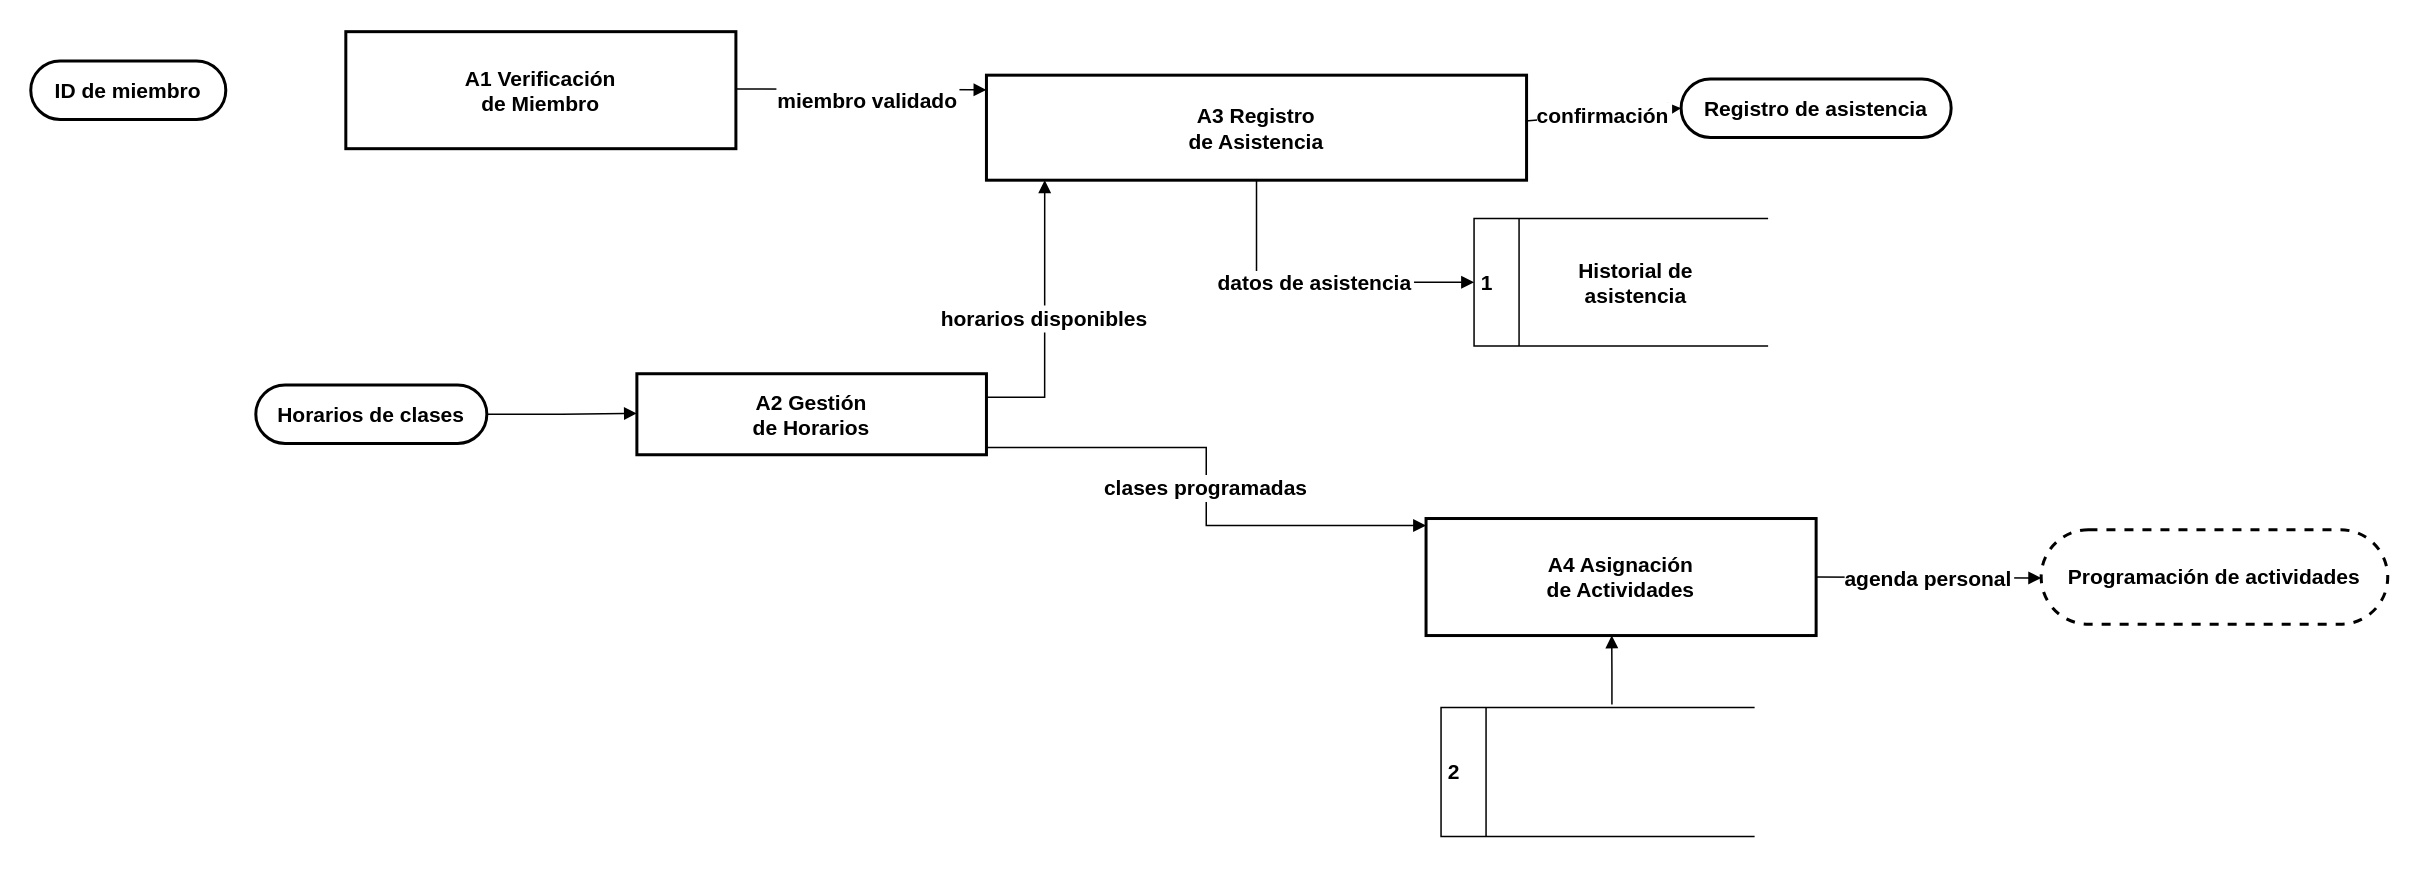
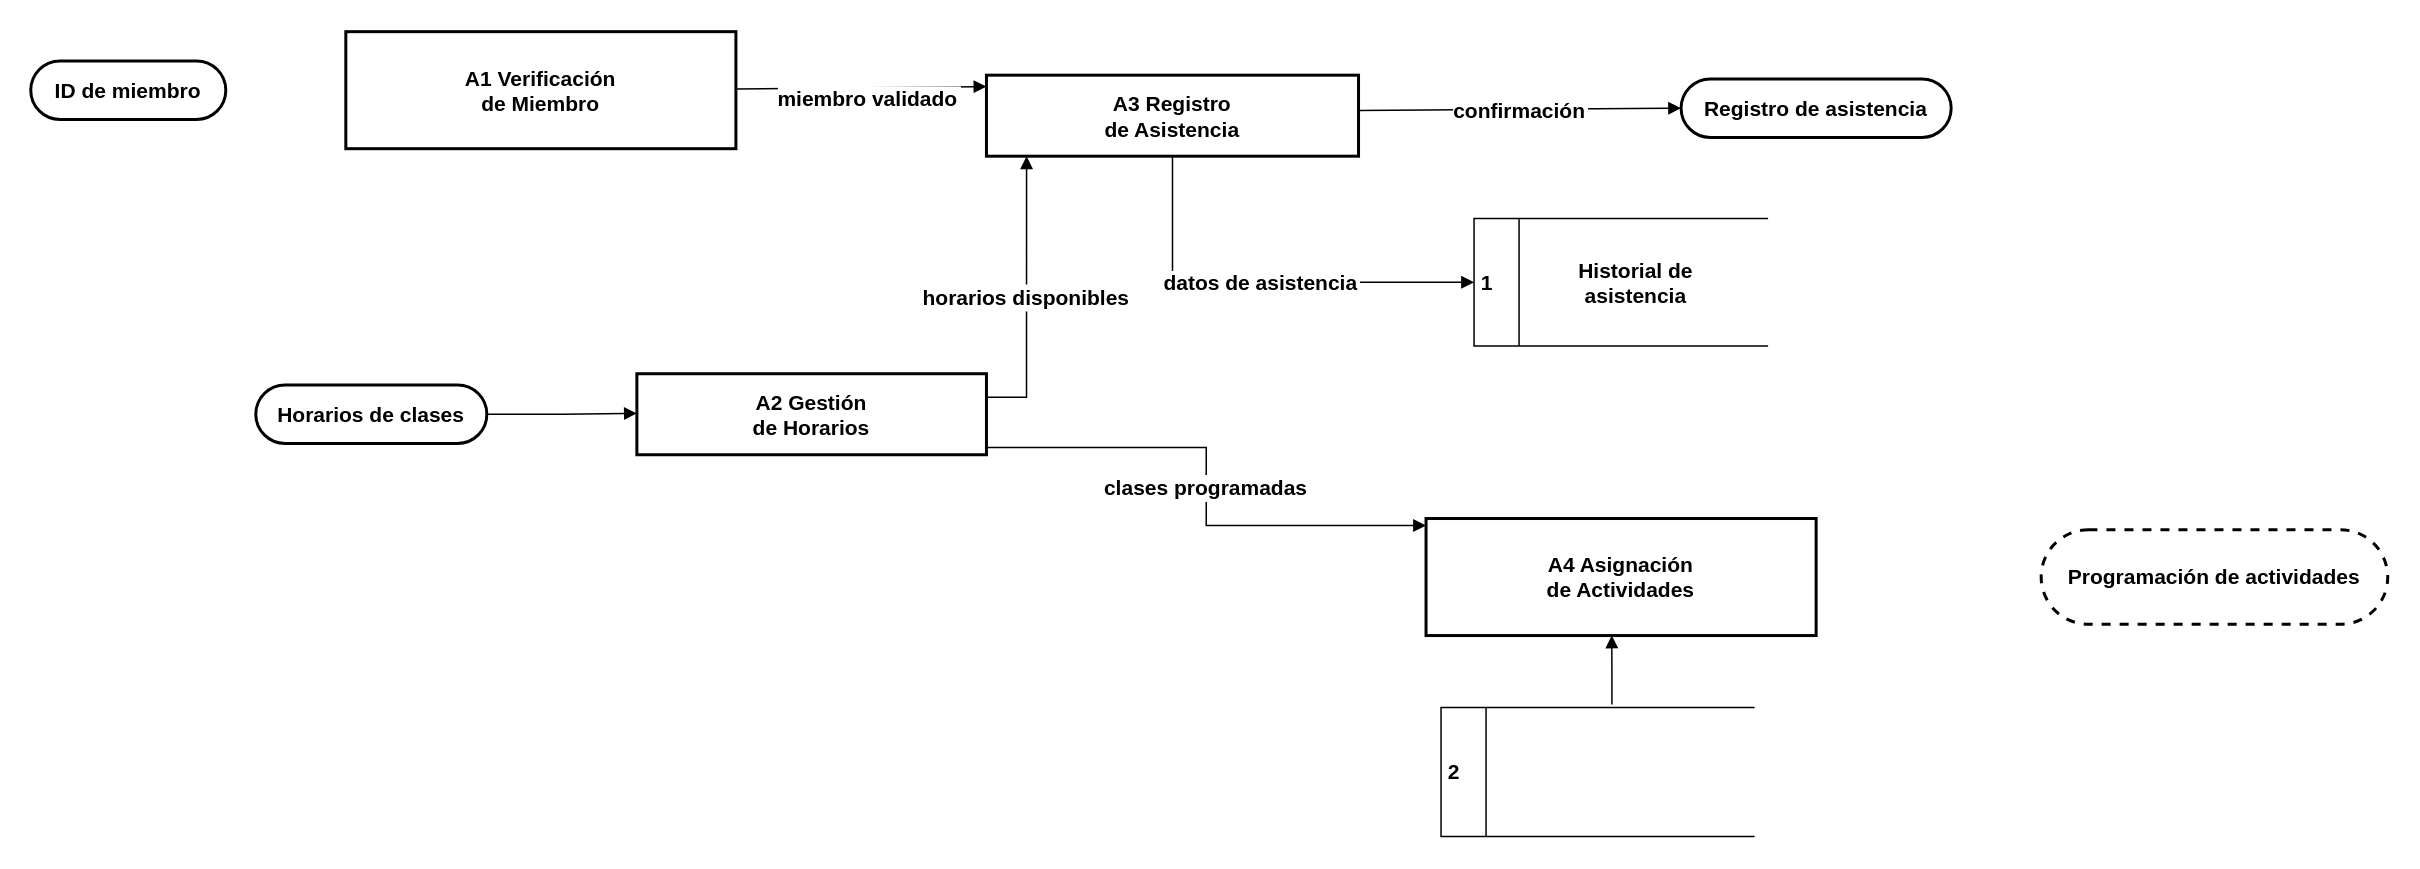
node "A3 Registro de Asistencia": size 540x105 -> 372x81
edge "A4 Asignación de Actividades" -> "Programación de actividades": removed, label "agenda personal"
